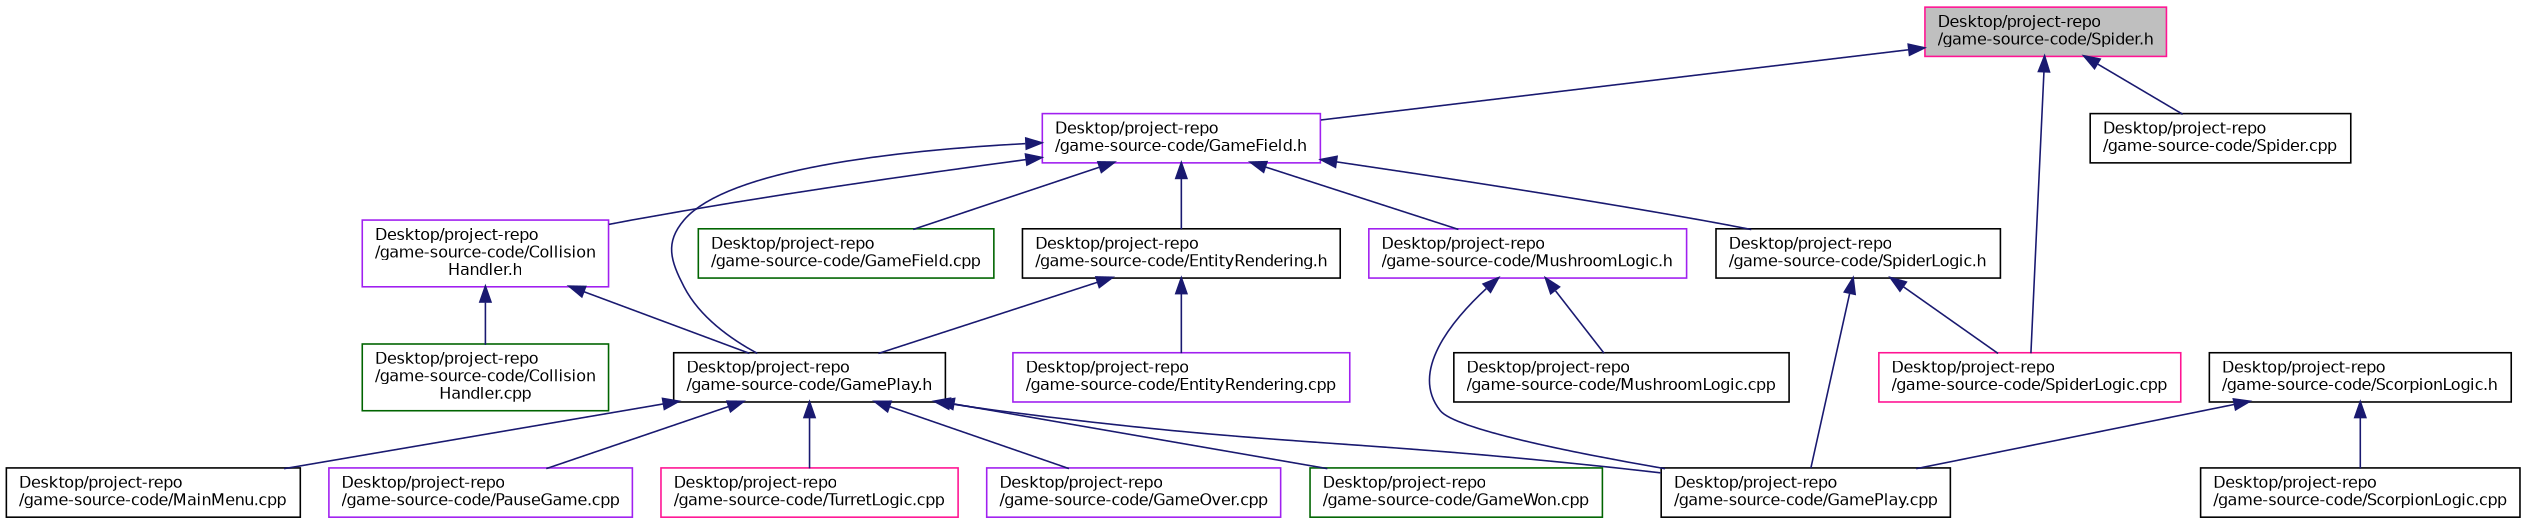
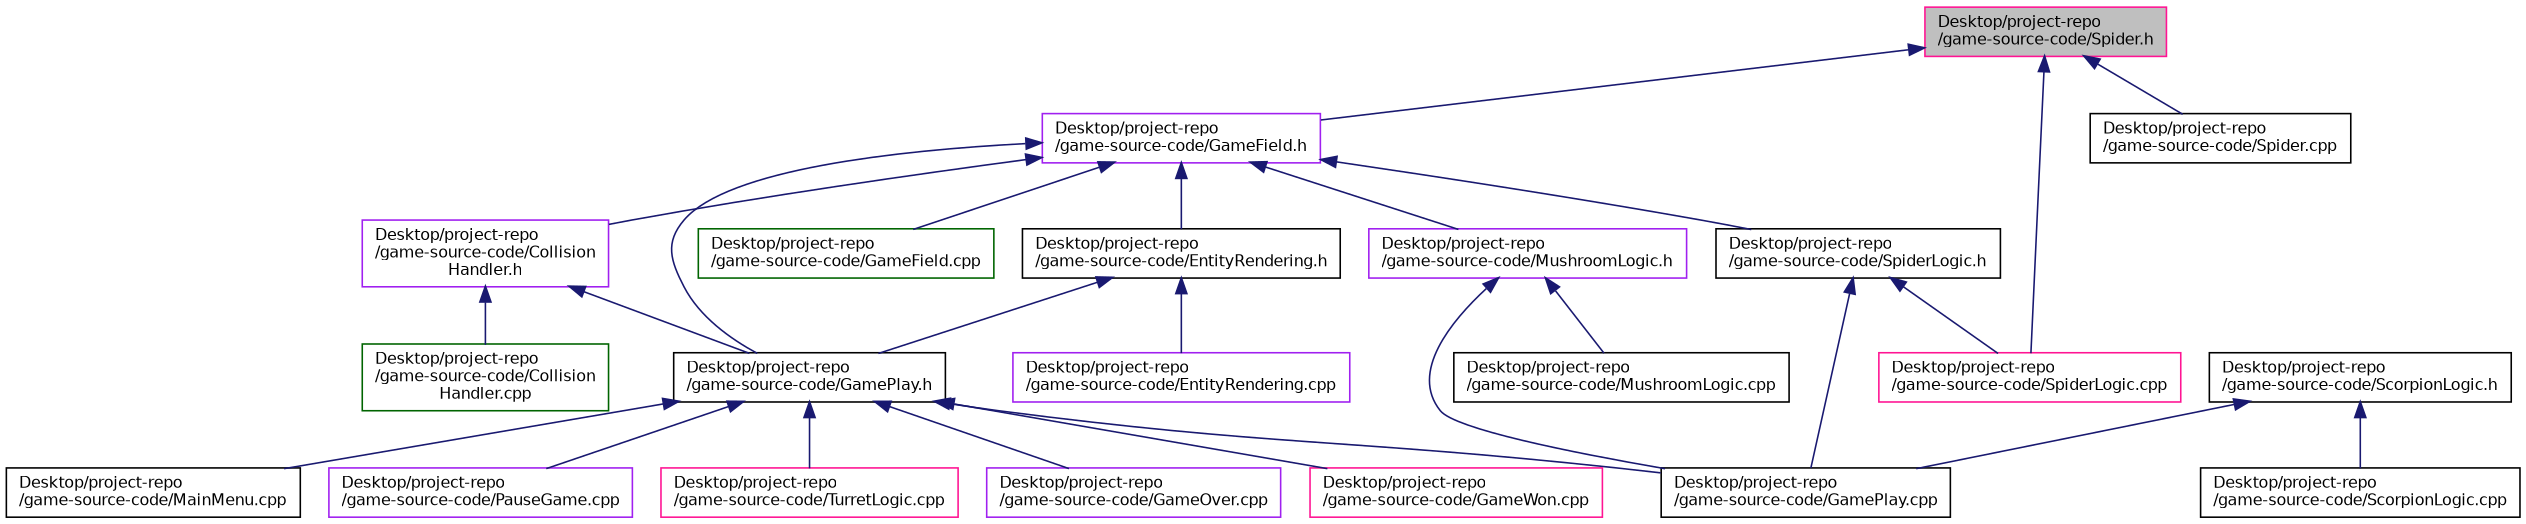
node "Desktop/project-repo /game-source-code/GameWon.cpp": color darkgreen -> deeppink
